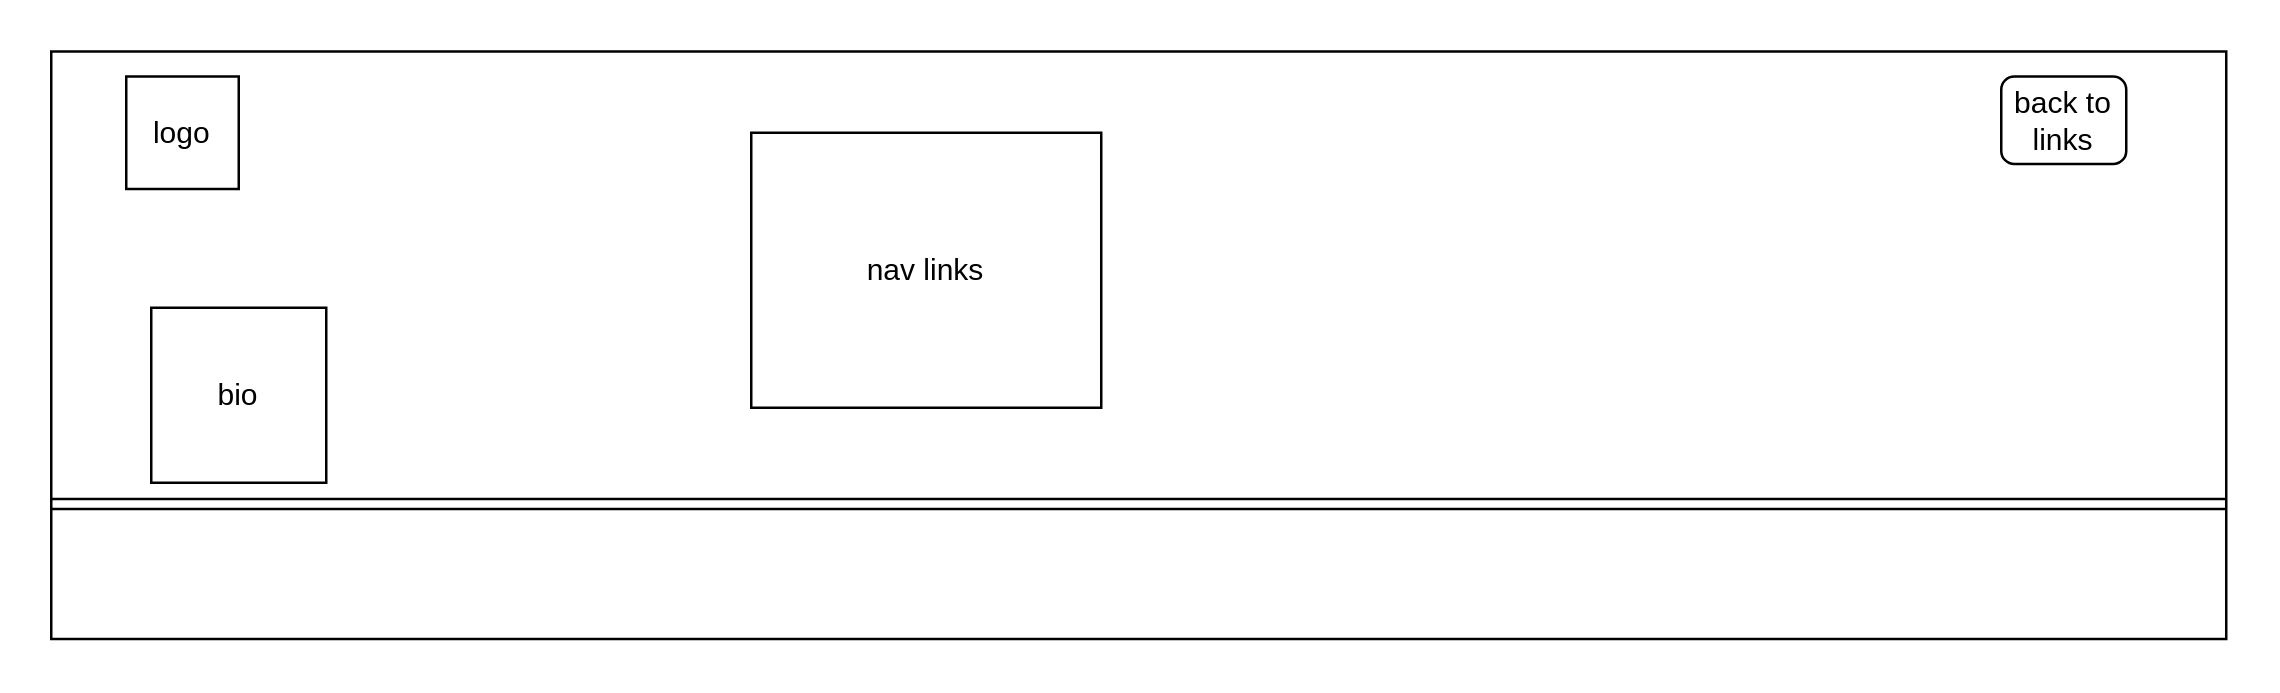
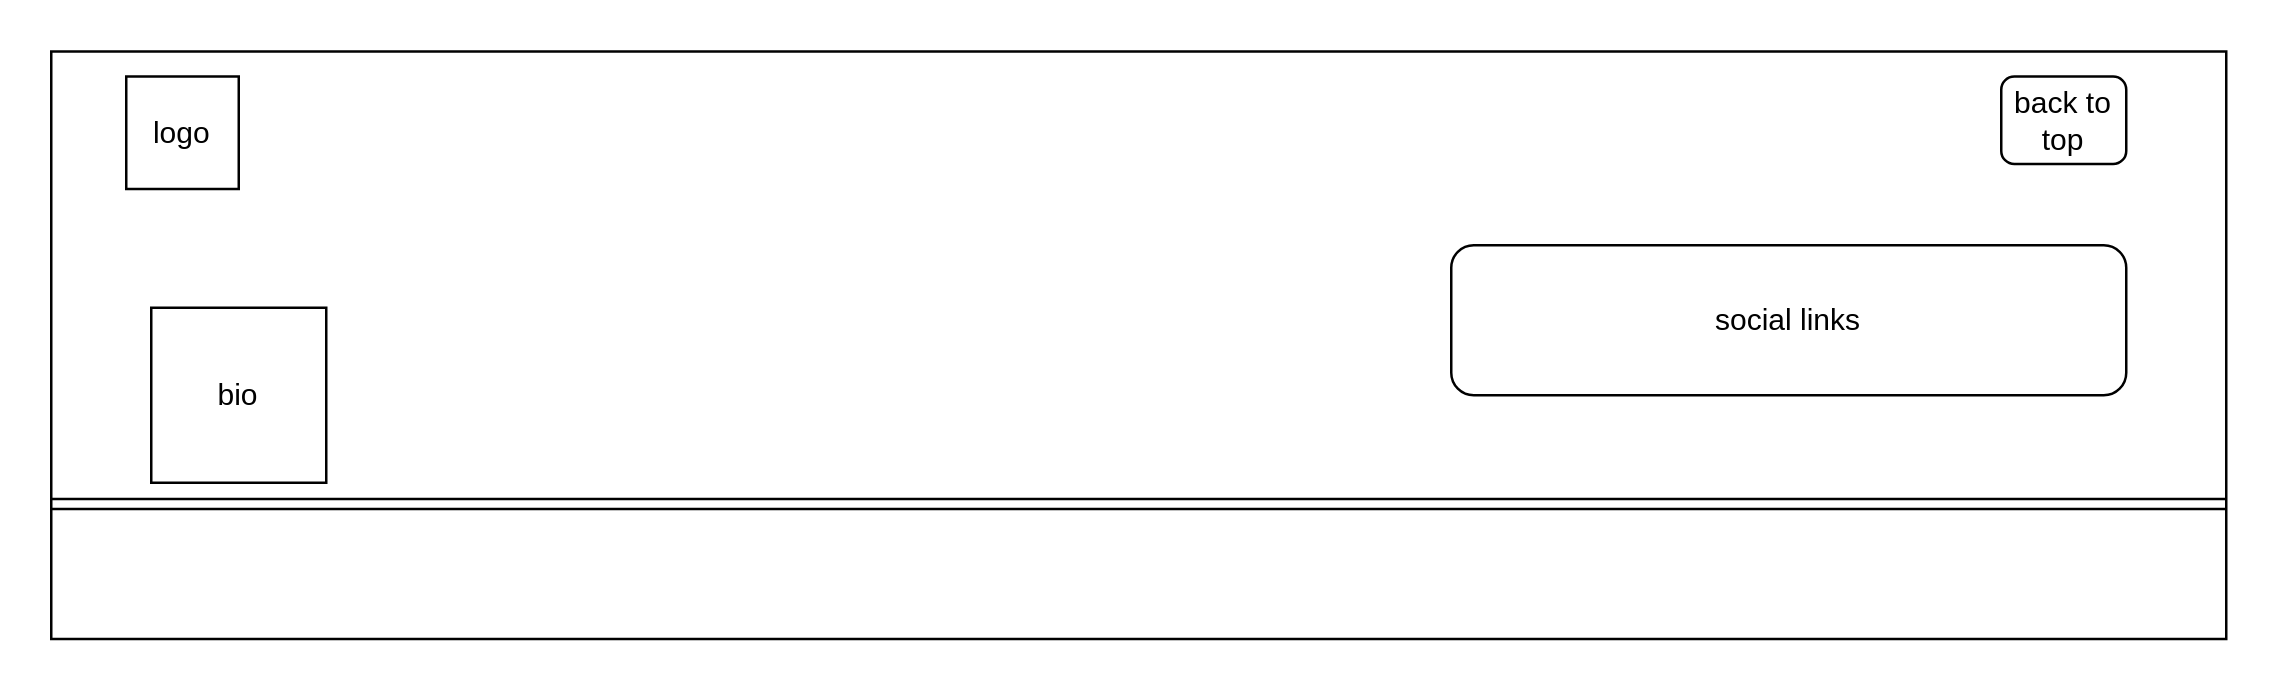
node "back to links": label "back to links" -> "back to top"
node "nav links": removed
node "social links": added
